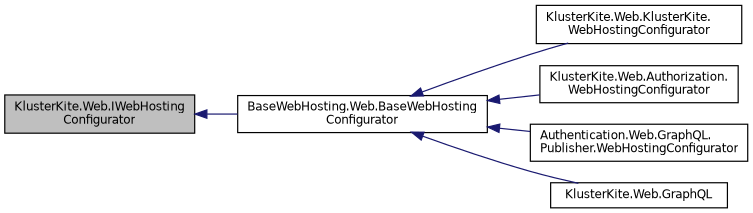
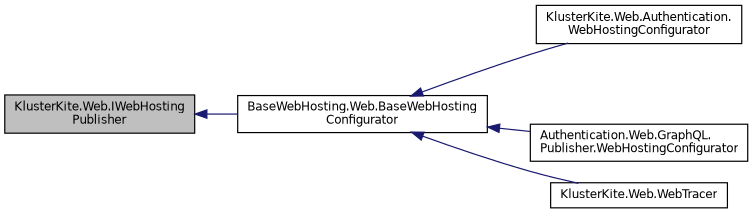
node "KlusterKite.Web.KlusterKite. WebHostingConfigurator": label "KlusterKite.Web.KlusterKite. WebHostingConfigurator" -> "KlusterKite.Web.Authentication. WebHostingConfigurator"
node "KlusterKite.Web.Authorization. WebHostingConfigurator": removed
node "KlusterKite.Web.IWebHosting Configurator": label "KlusterKite.Web.IWebHosting Configurator" -> "KlusterKite.Web.IWebHosting Publisher"
node "KlusterKite.Web.GraphQL": label "KlusterKite.Web.GraphQL" -> "KlusterKite.Web.WebTracer"
